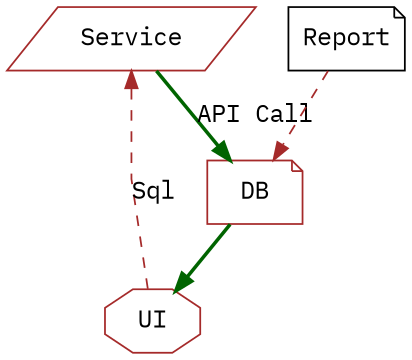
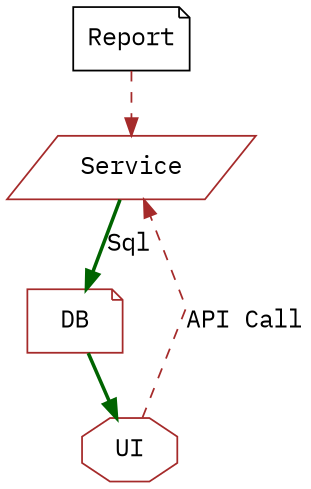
edge "Report" -> "DB": now "Report" -> "Service"
edge "Service" -> "DB": label "API Call" -> "Sql"
edge "UI" -> "Service": label "Sql" -> "API Call"
